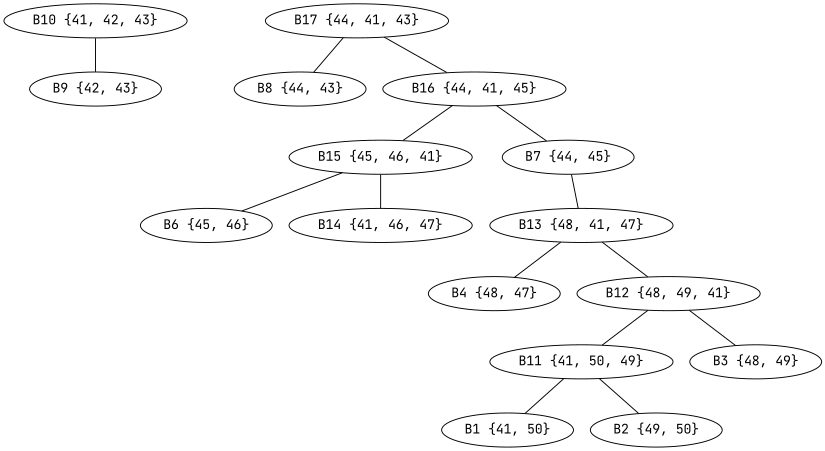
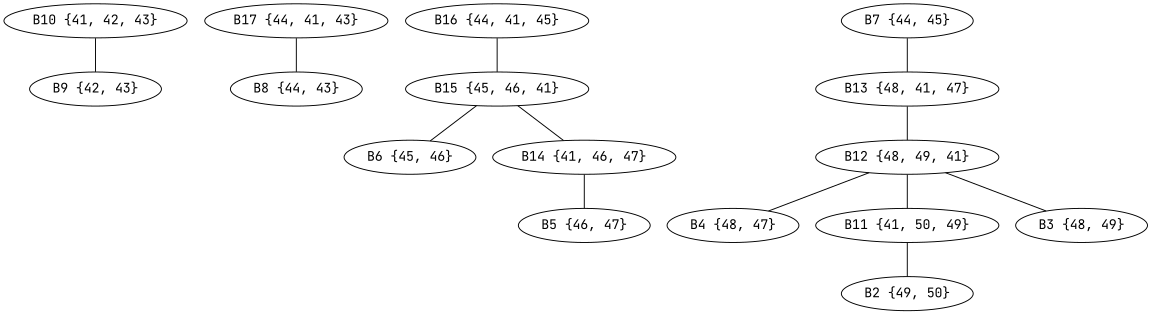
edge "B17 {44, 41, 43}" -- "B16 {44, 41, 45}": removed
edge "B16 {44, 41, 45}" -- "B7 {44, 45}": removed
node "B5 {46, 47}": added
edge "B13 {48, 41, 47}" -- "B4 {48, 47}": now "B12 {48, 49, 41}" -- "B4 {48, 47}"
node "B1 {41, 50}": removed
